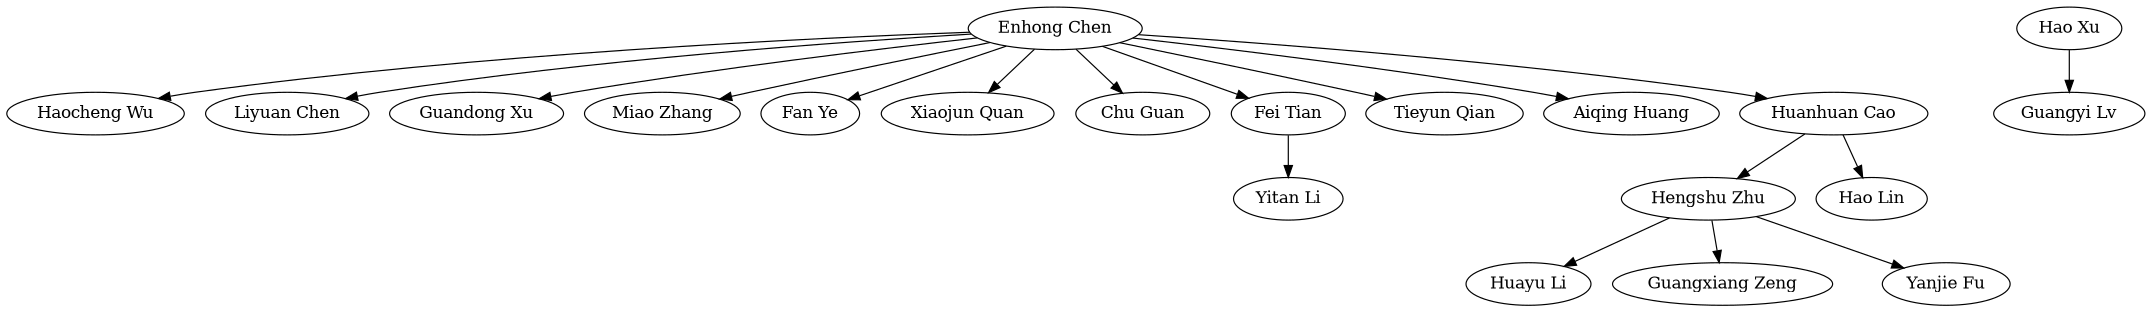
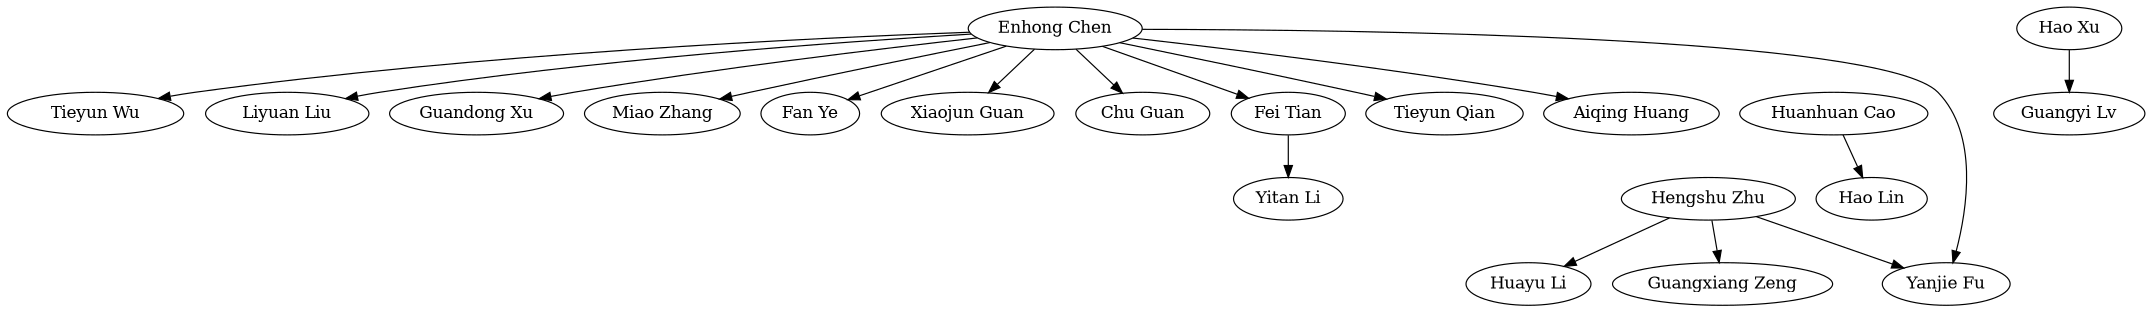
edge "Enhong Chen" -> "Huanhuan Cao": now "Enhong Chen" -> "Yanjie Fu"
node "Haocheng Wu": label "Haocheng Wu" -> "Tieyun Wu"
node "Liyuan Chen": label "Liyuan Chen" -> "Liyuan Liu"
node "Xiaojun Quan": label "Xiaojun Quan" -> "Xiaojun Guan"
edge "Huanhuan Cao" -> "Hengshu Zhu": removed
